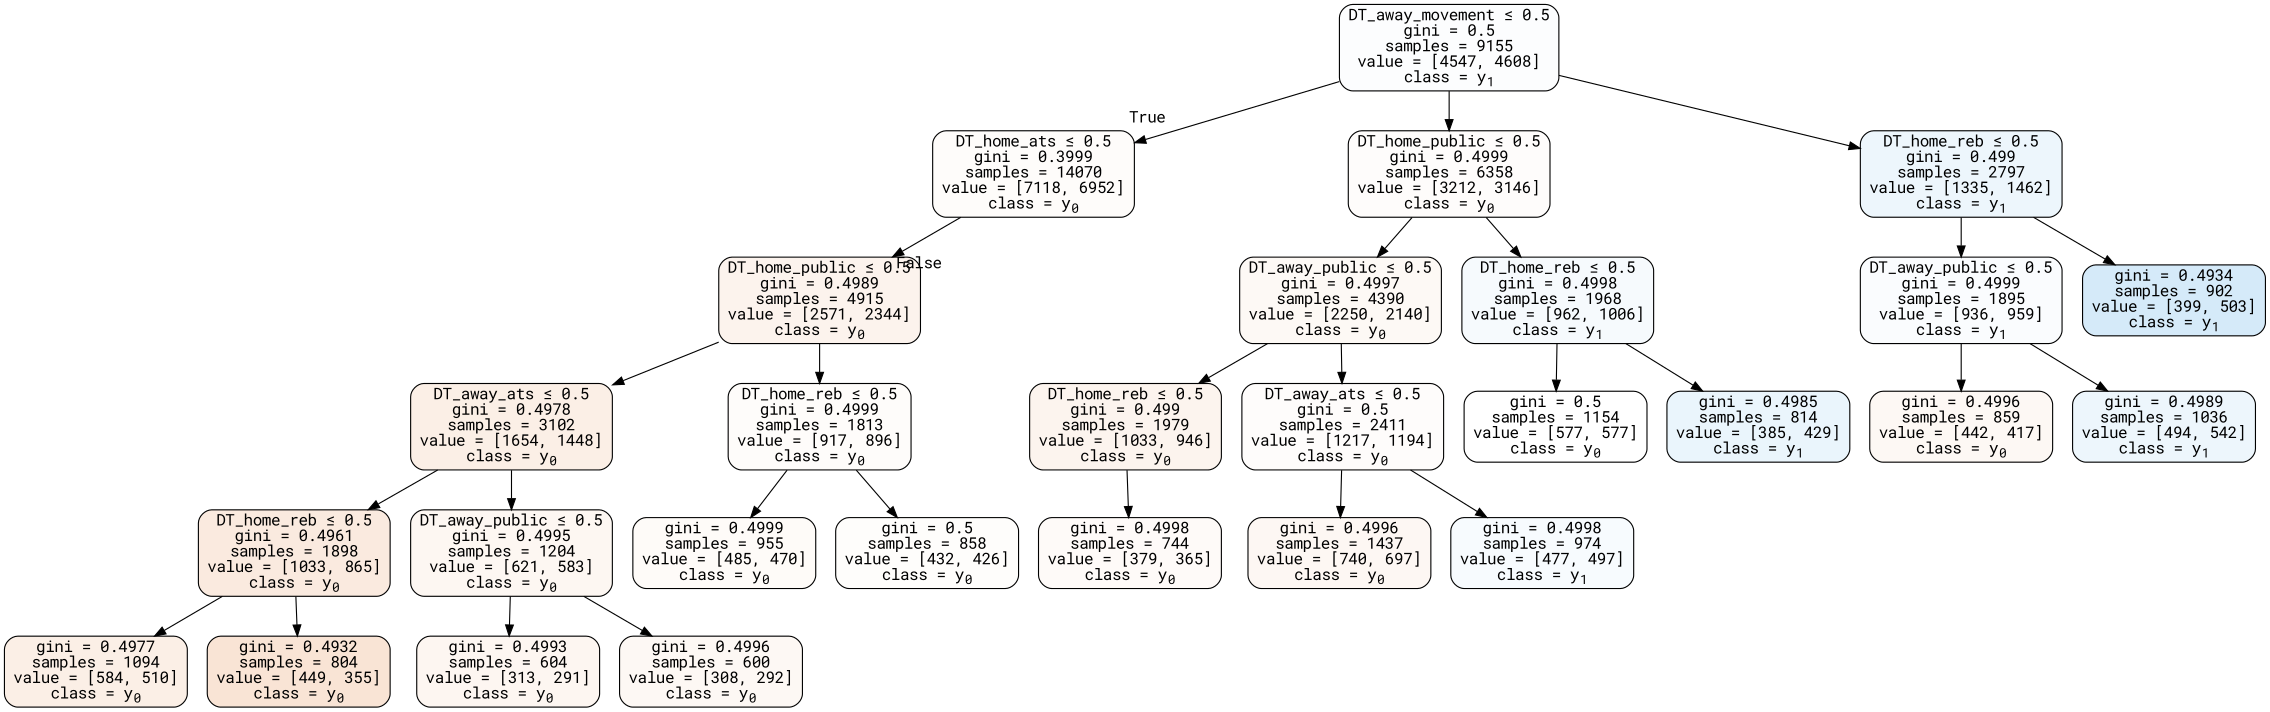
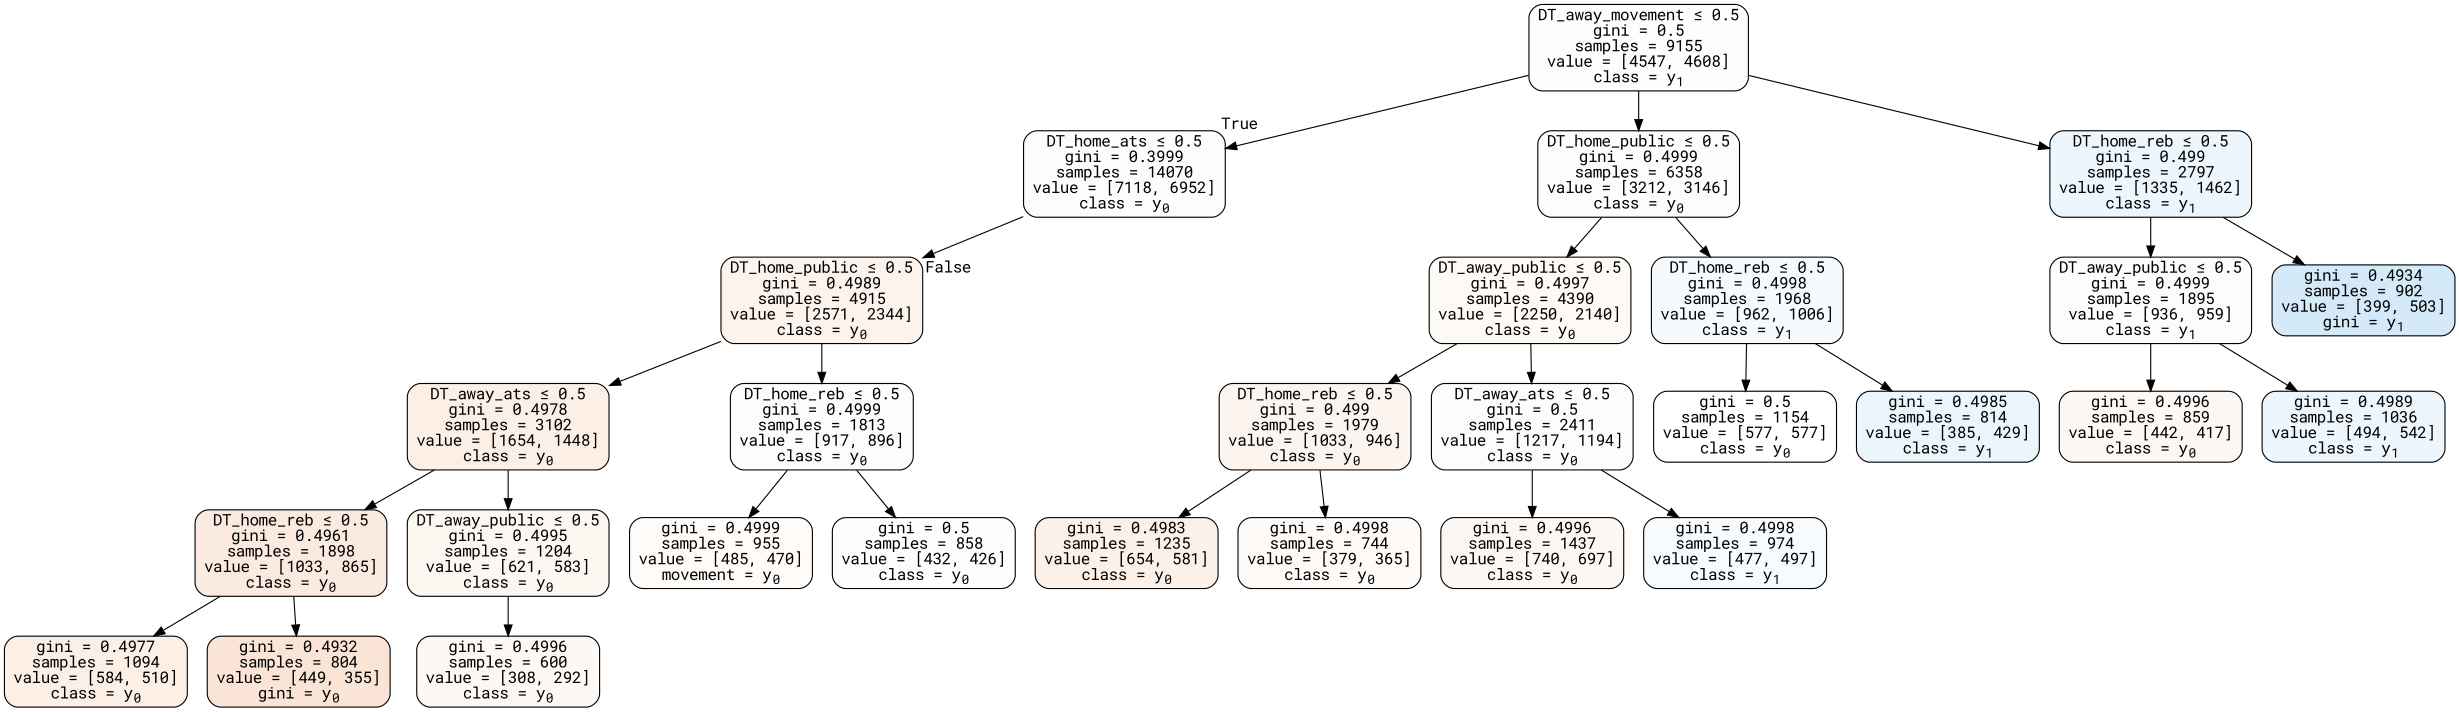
node "gini = 0.4934": text "class = y" -> "gini = y"
node "gini = 0.4983": added
node "gini = 0.4999": text "class = y" -> "movement = y"
node "gini = 0.4993": removed
node "gini = 0.4932": text "class = y" -> "gini = y"
